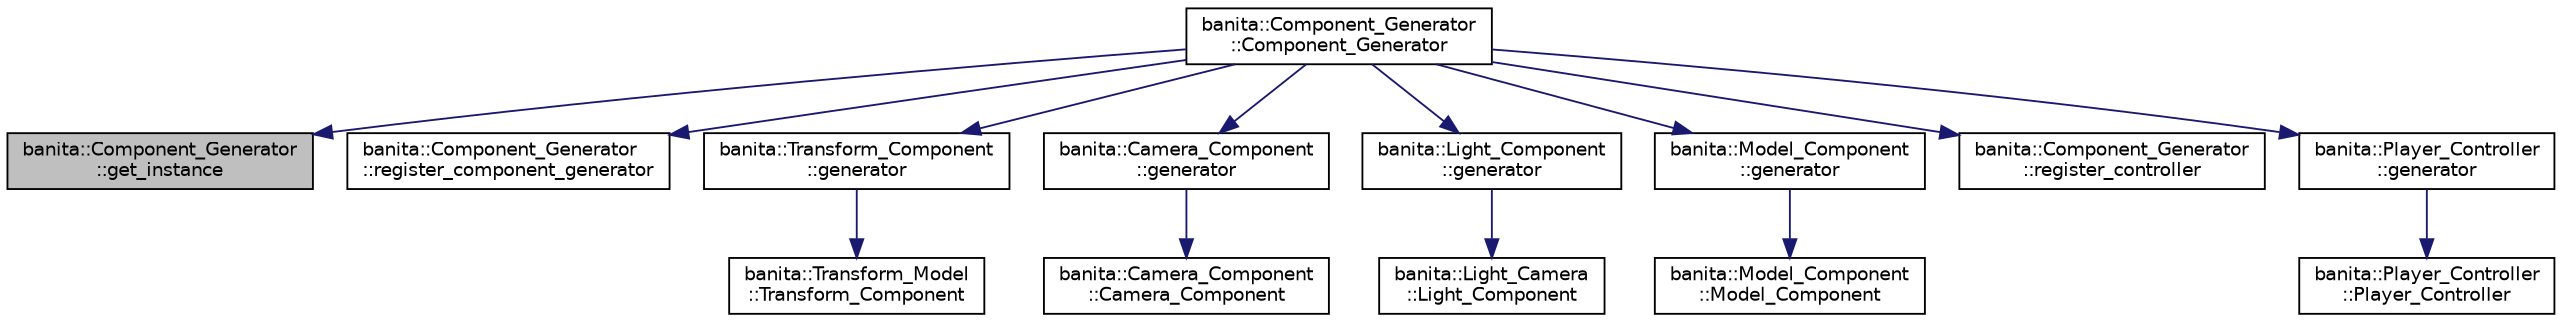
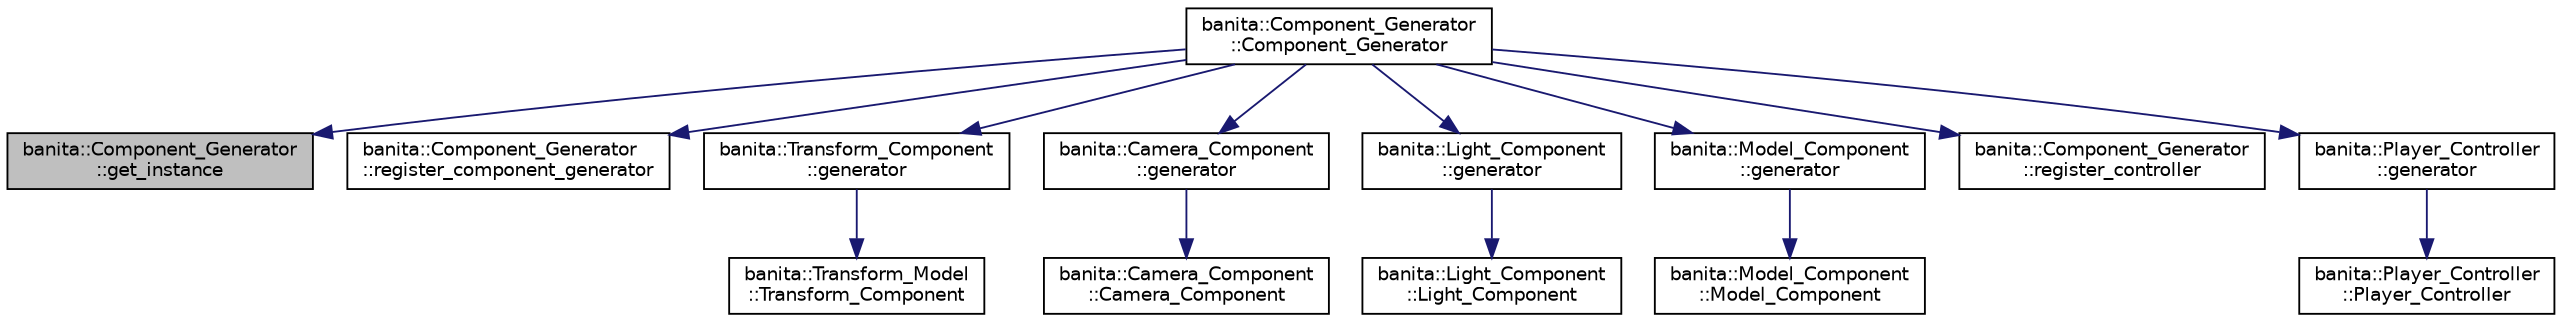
node "banita::Light_Camera ::Light_Component": label "banita::Light_Camera ::Light_Component" -> "banita::Light_Component ::Light_Component"
